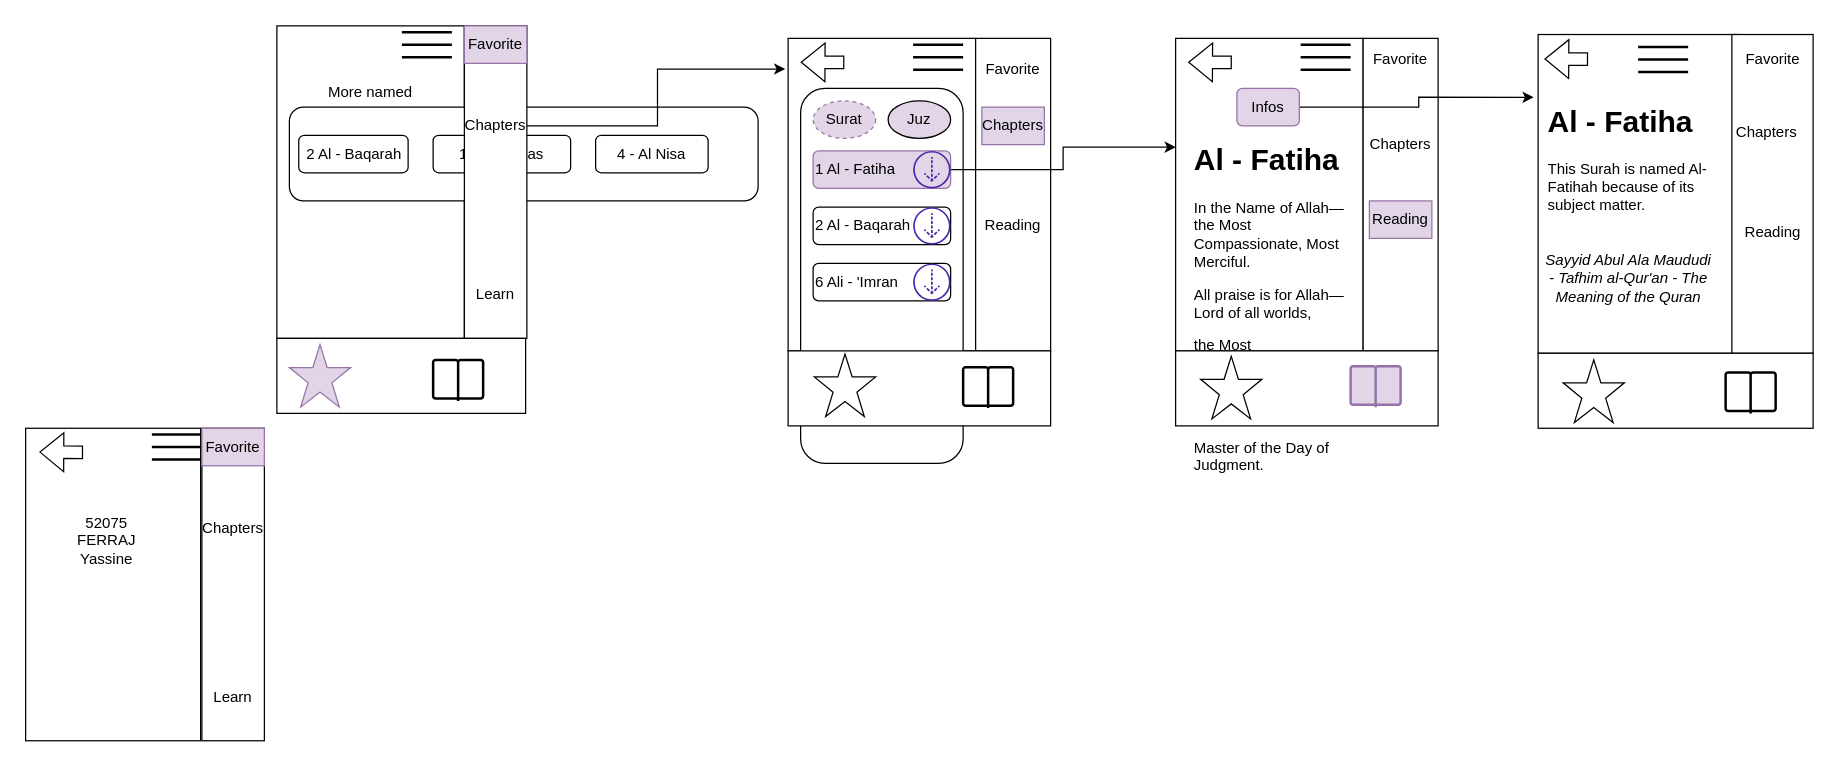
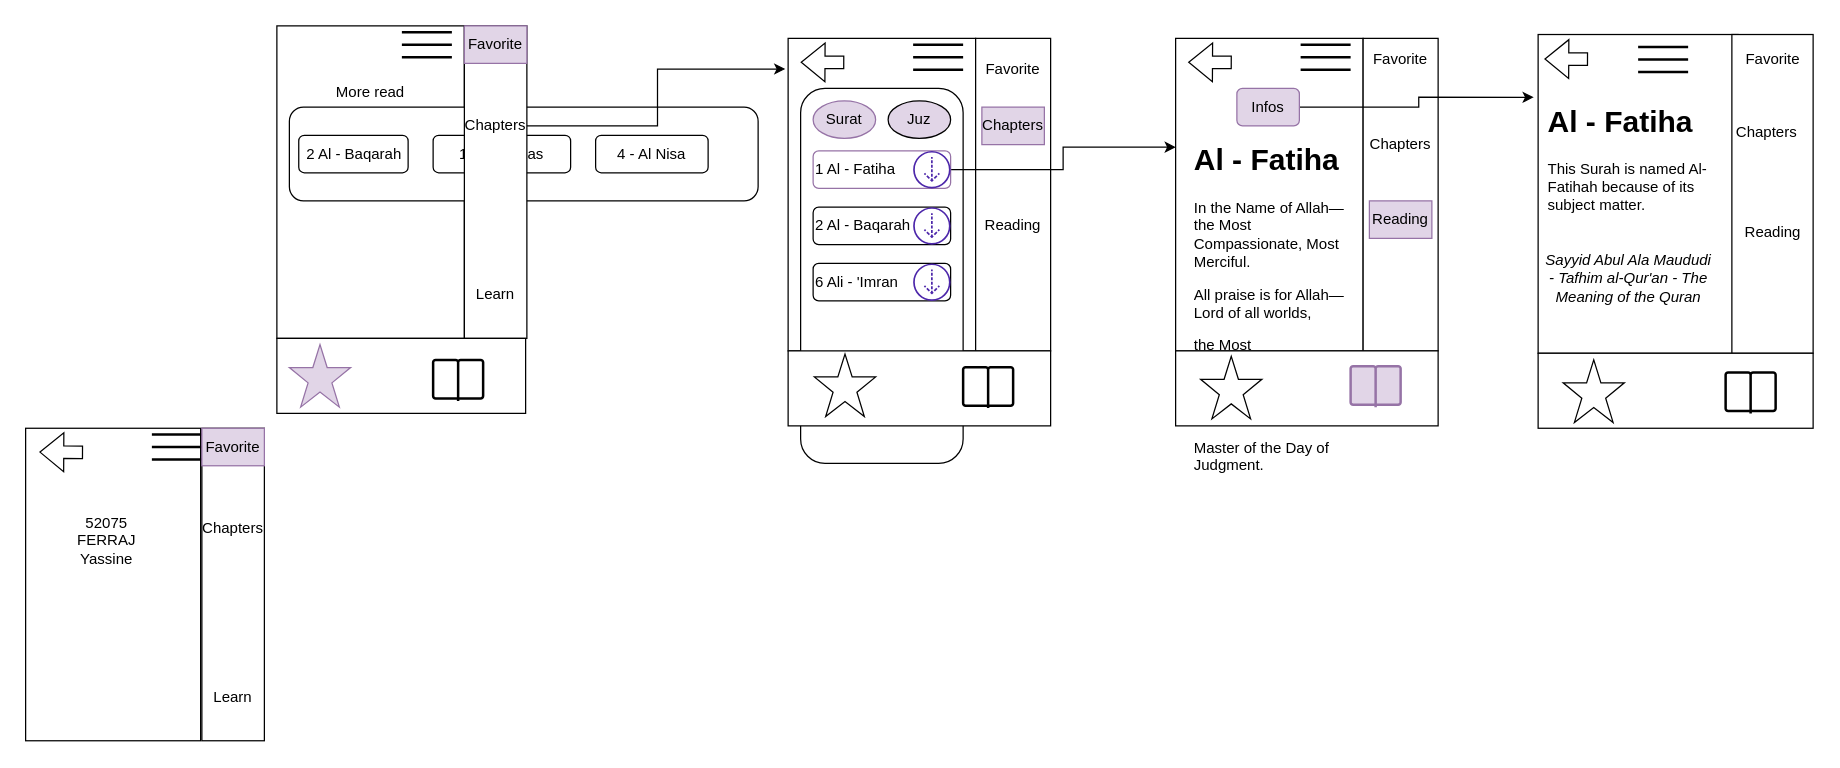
node "More named": label "More named" -> "More read"
node "Surat": style dashed -> solid
node "1 Al - Fatiha": fillcolor #e1d5e7 -> #ffffff
